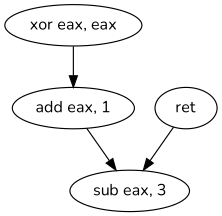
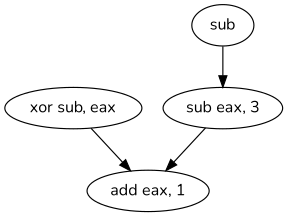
node "xor eax, eax": label "xor eax, eax" -> "xor sub, eax"
node "ret": label "ret" -> "sub"
edge "add eax, 1" -> "sub eax, 3": reversed
